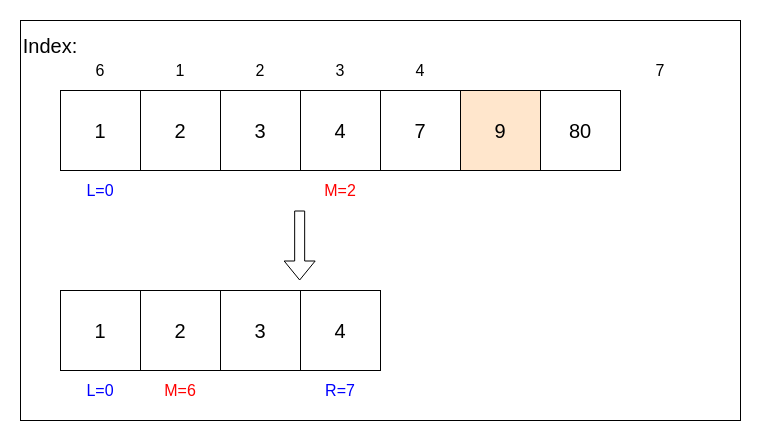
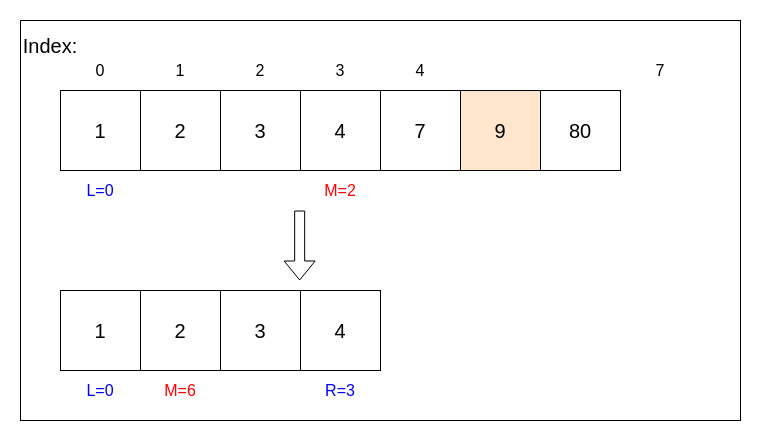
node "6": label "6" -> "0"
node "R=7": label "R=7" -> "R=3"
